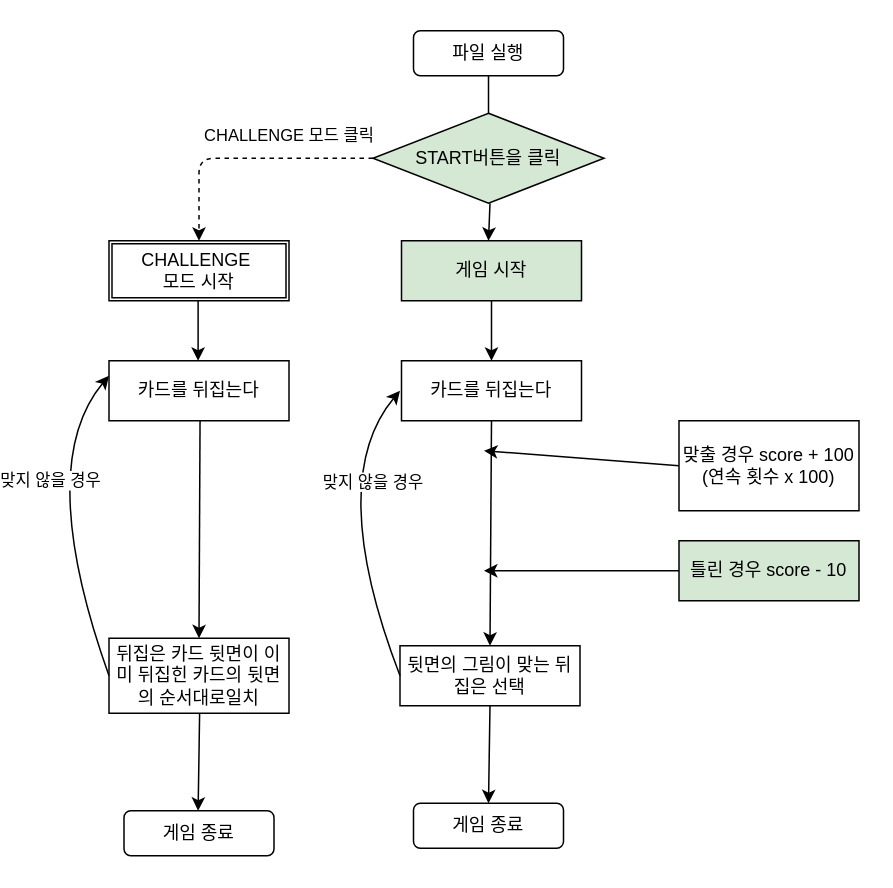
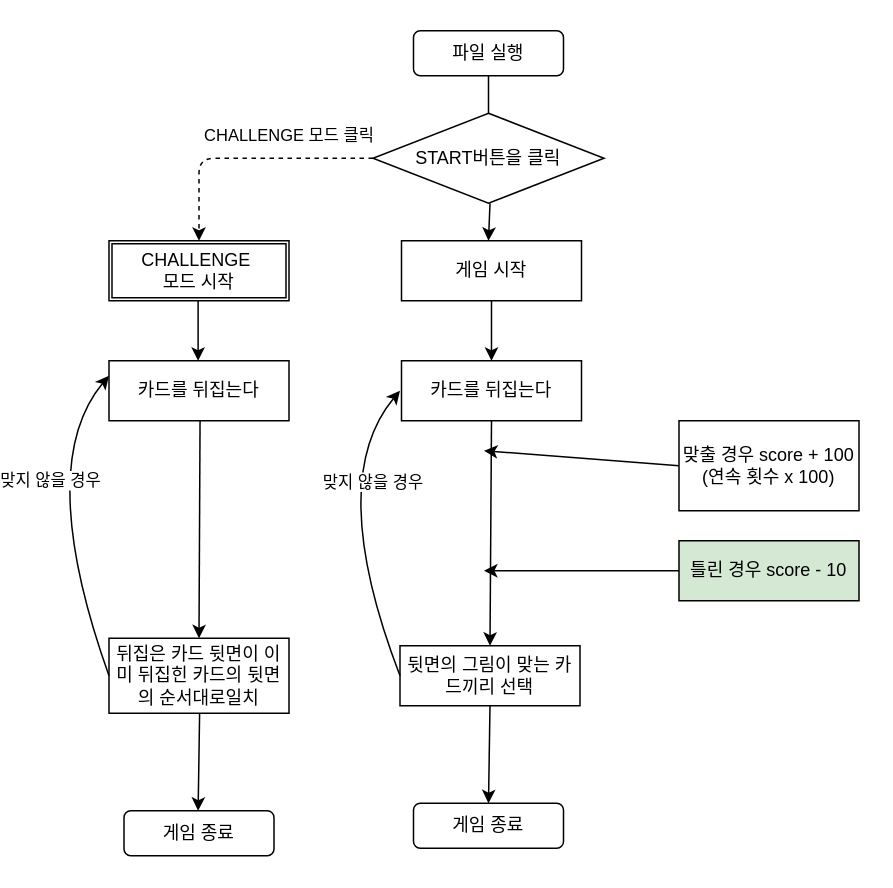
node "START버튼을 클릭": fillcolor #d5e8d4 -> #ffffff
node "게임 시작": fillcolor #d5e8d4 -> #ffffff
node "뒷면의 그림이 맞는 뒤집은 선택": label "뒷면의 그림이 맞는 뒤집은 선택" -> "뒷면의 그림이 맞는 카드끼리 선택"
